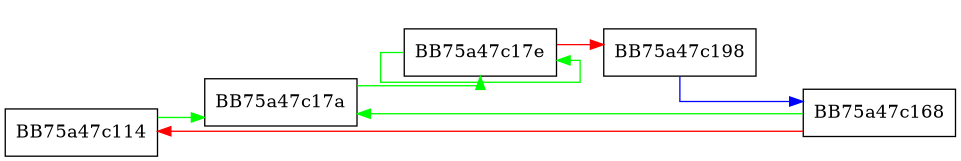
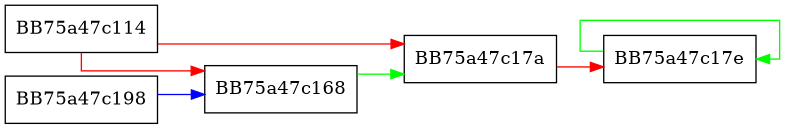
edge "BB75a47c17e" -> "BB75a47c198": removed
edge "BB75a47c17a" -> "BB75a47c17e": color green -> red
edge "BB75a47c114" -> "BB75a47c17a": color green -> red
edge "BB75a47c168" -> "BB75a47c114": reversed
